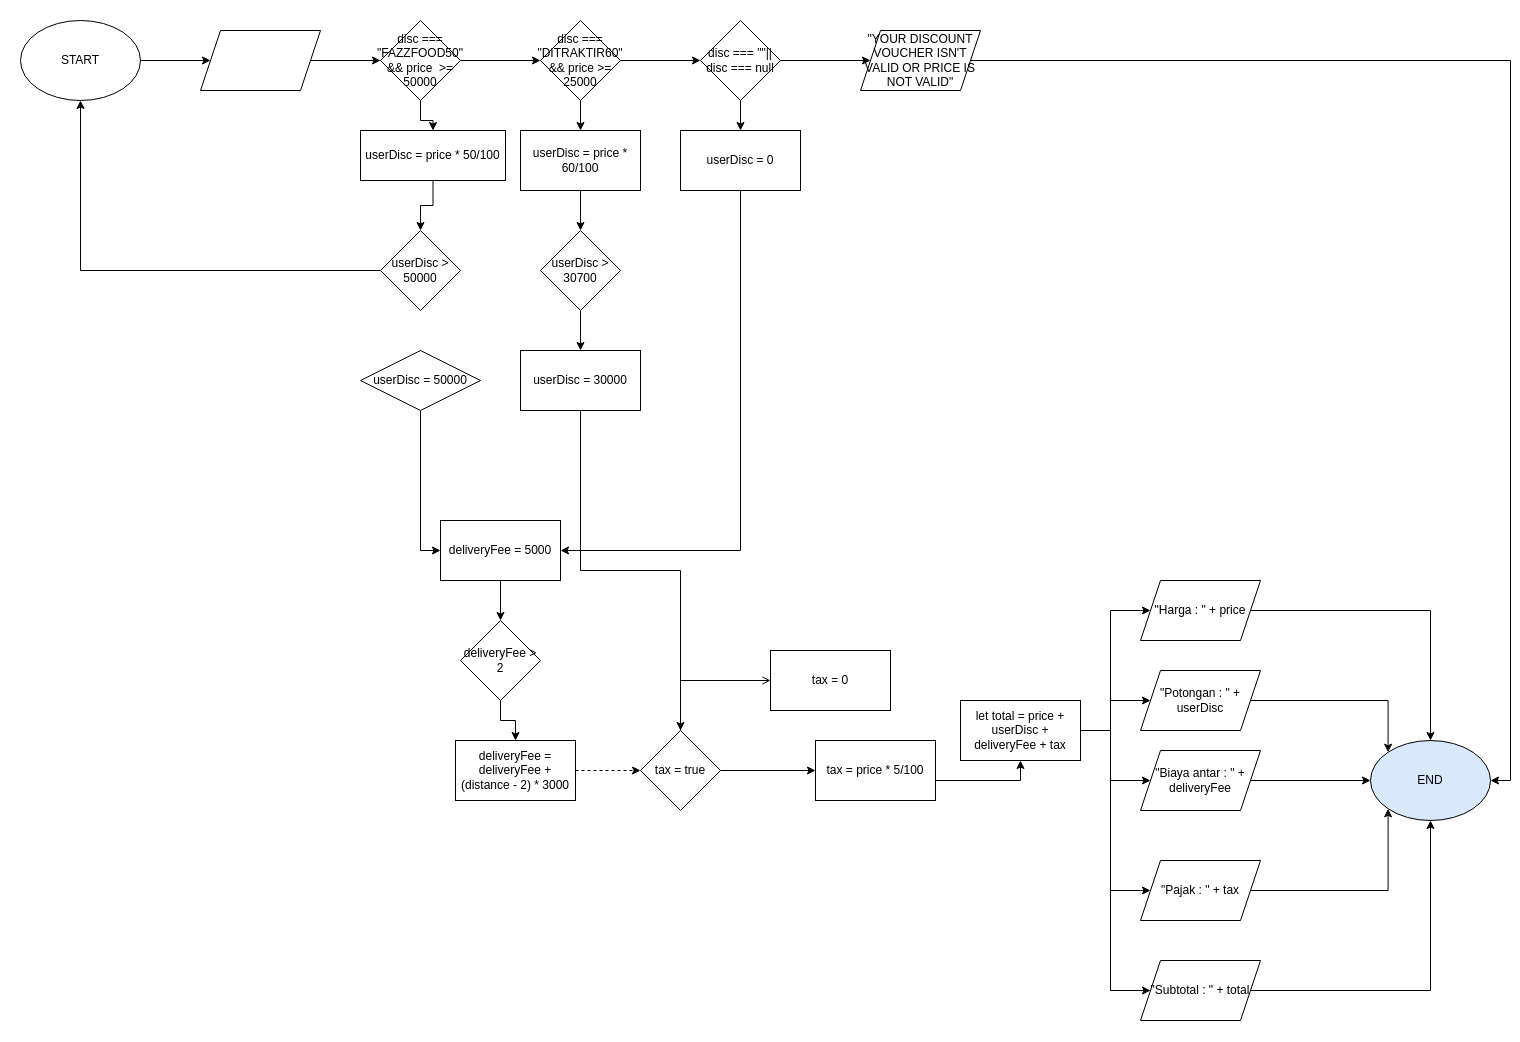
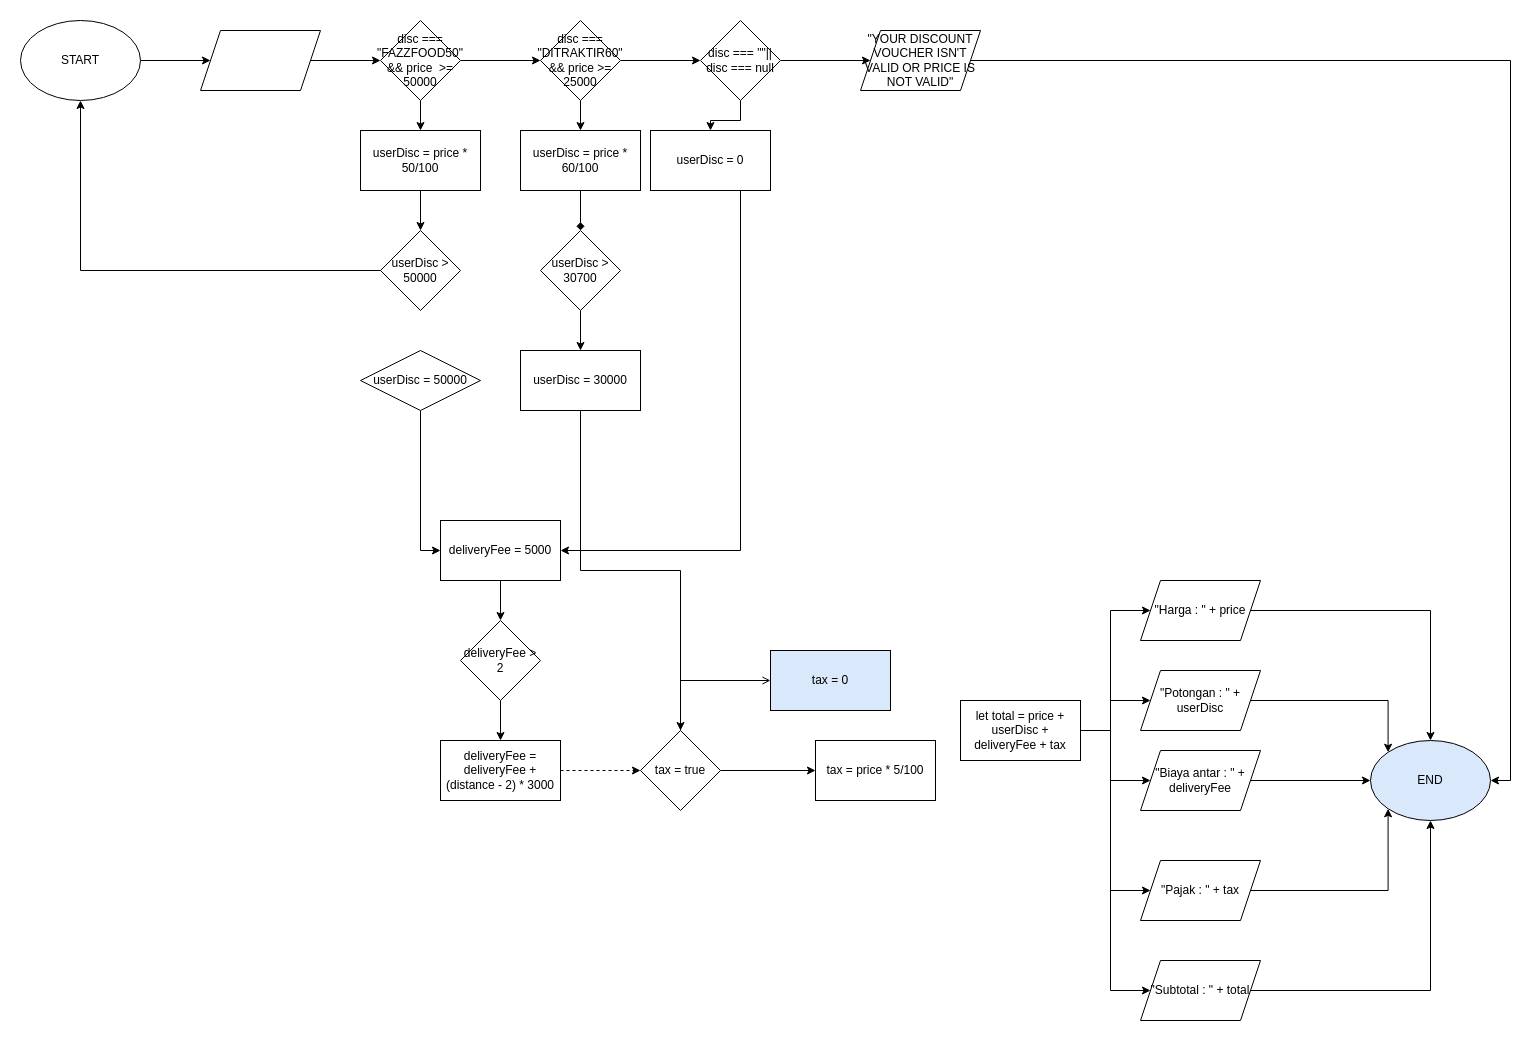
node "userDisc = price * 50/100": size 145x50 -> 120x60
node "userDisc = 0": moved (741, 161) -> (711, 161)
edge "userDisc = price * 60/100" -> "userDisc > 30700": arrowhead classic -> diamond
node "tax = 0": fillcolor #ffffff -> #dae8fc
node "deliveryFee = deliveryFee + (distance - 2) * 3000": moved (516, 771) -> (501, 771)
edge "tax = price * 5/100" -> "let total = price + userDisc + deliveryFee + tax": removed
